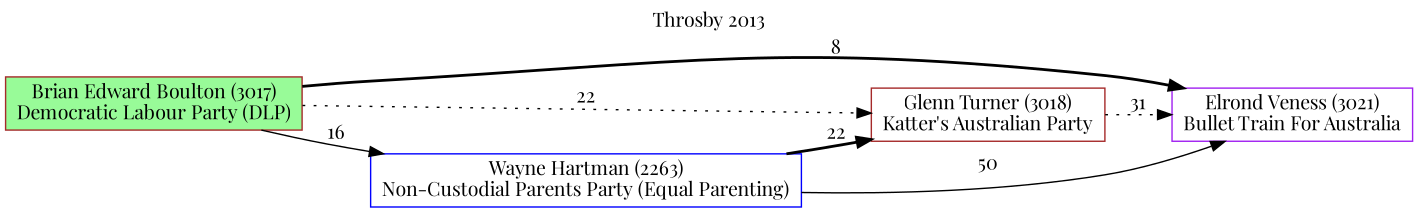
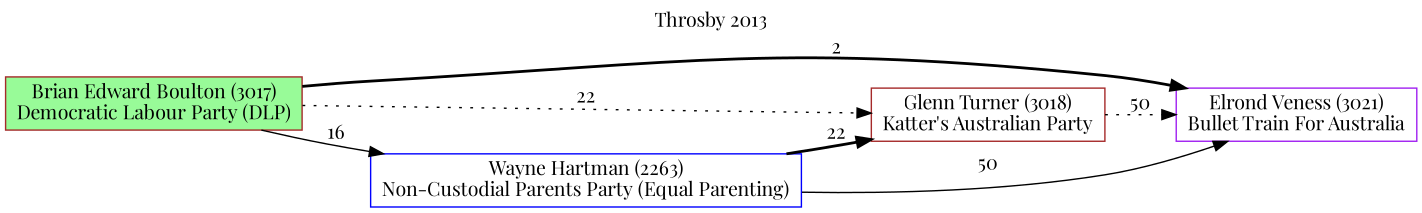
edge "Brian Edward Boulton (3017) Democratic Labour Party (DLP)" -> "Elrond Veness (3021) Bullet Train For Australia": label "8" -> "2"
edge "Glenn Turner (3018) Katter's Australian Party" -> "Elrond Veness (3021) Bullet Train For Australia": label "31" -> "50"
